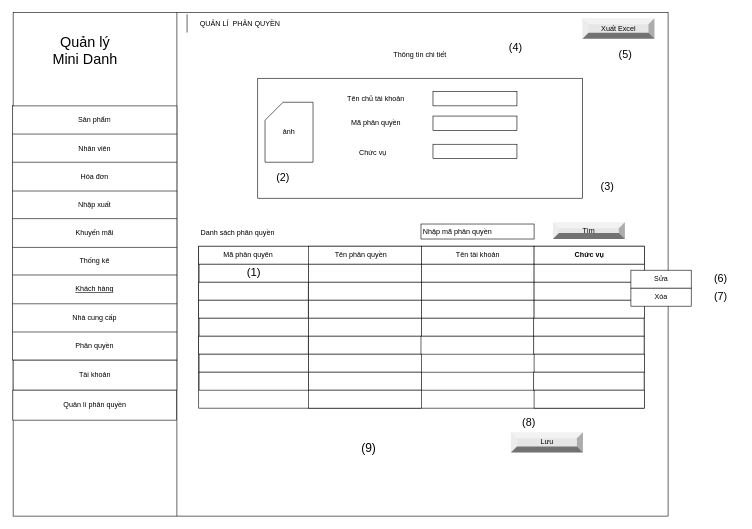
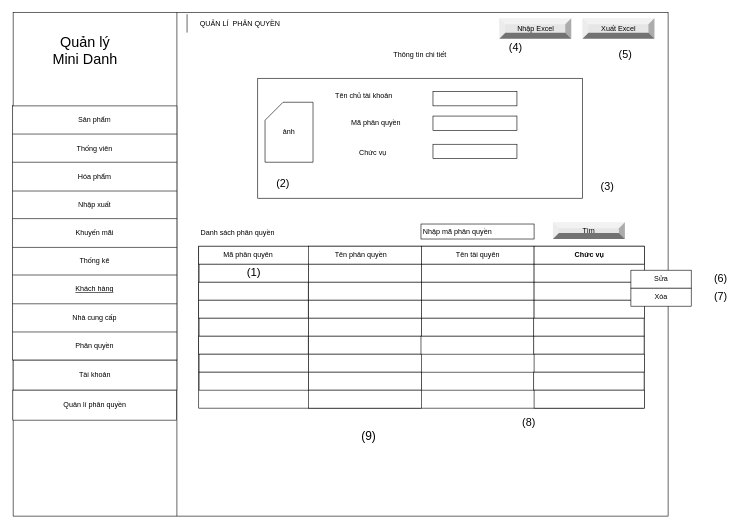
node "Nhập Excel": added
node "Tên chủ tài khoản": moved (376, 99) -> (364, 96)
node "Nhân viên": label "Nhân viên" -> "Thống viên"
node "Hóa đơn": label "Hóa đơn" -> "Hóa phẩm"
node "(2)": moved (283, 177) -> (283, 183)
node "Tên tài khoản": label "Tên tài khoản" -> "Tên tài quyên"
node "Lưu": removed
node "(9)": moved (369, 447) -> (369, 435)
